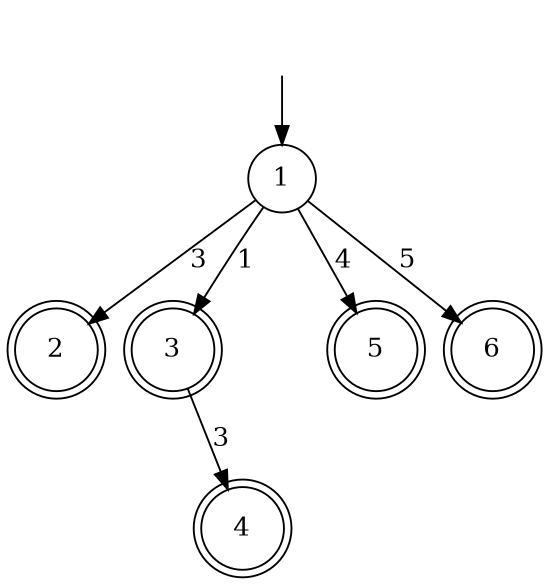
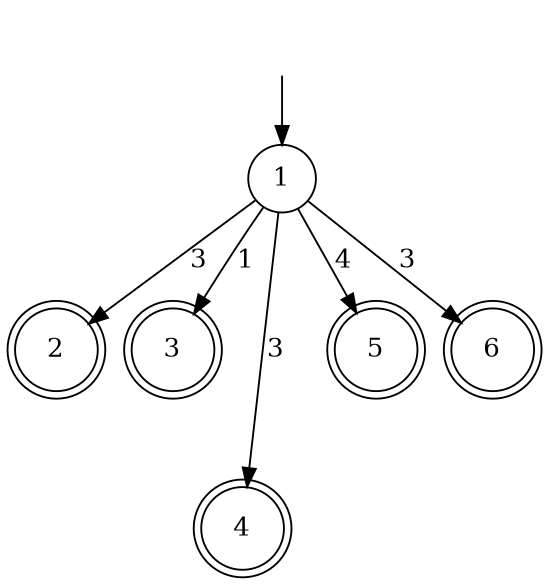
edge "1" -> "6": label "5" -> "3"
edge "3" -> "4": now "1" -> "4"
